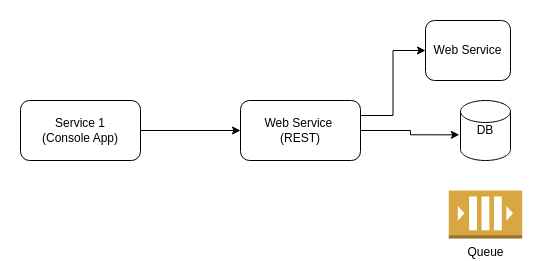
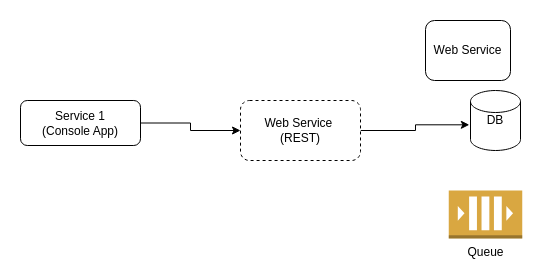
edge "Web Service (REST)" -> "Web Service": removed
node "Service 1 (Console App)": size 120x60 -> 120x45
node "Web Service (REST)": style solid -> dashed
node "DB": moved (486, 131) -> (496, 121)
